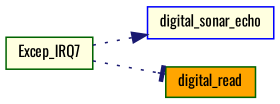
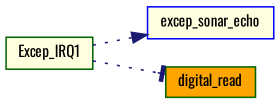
node "digital_sonar_echo": label "digital_sonar_echo" -> "excep_sonar_echo"
node "Excep_IRQ7": label "Excep_IRQ7" -> "Excep_IRQ1"
